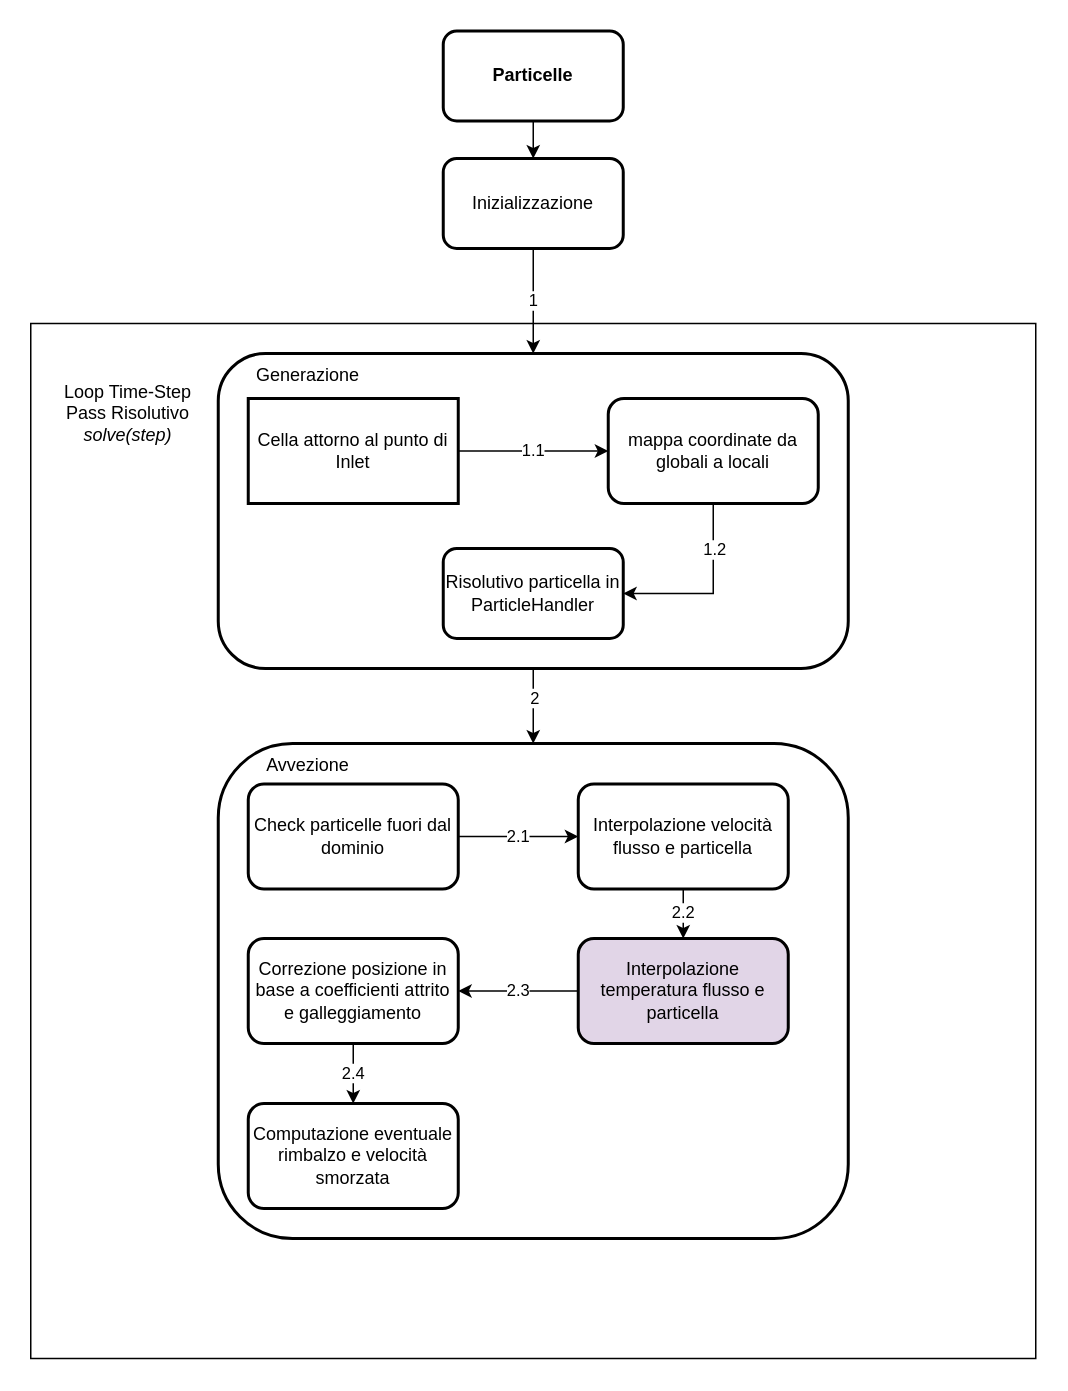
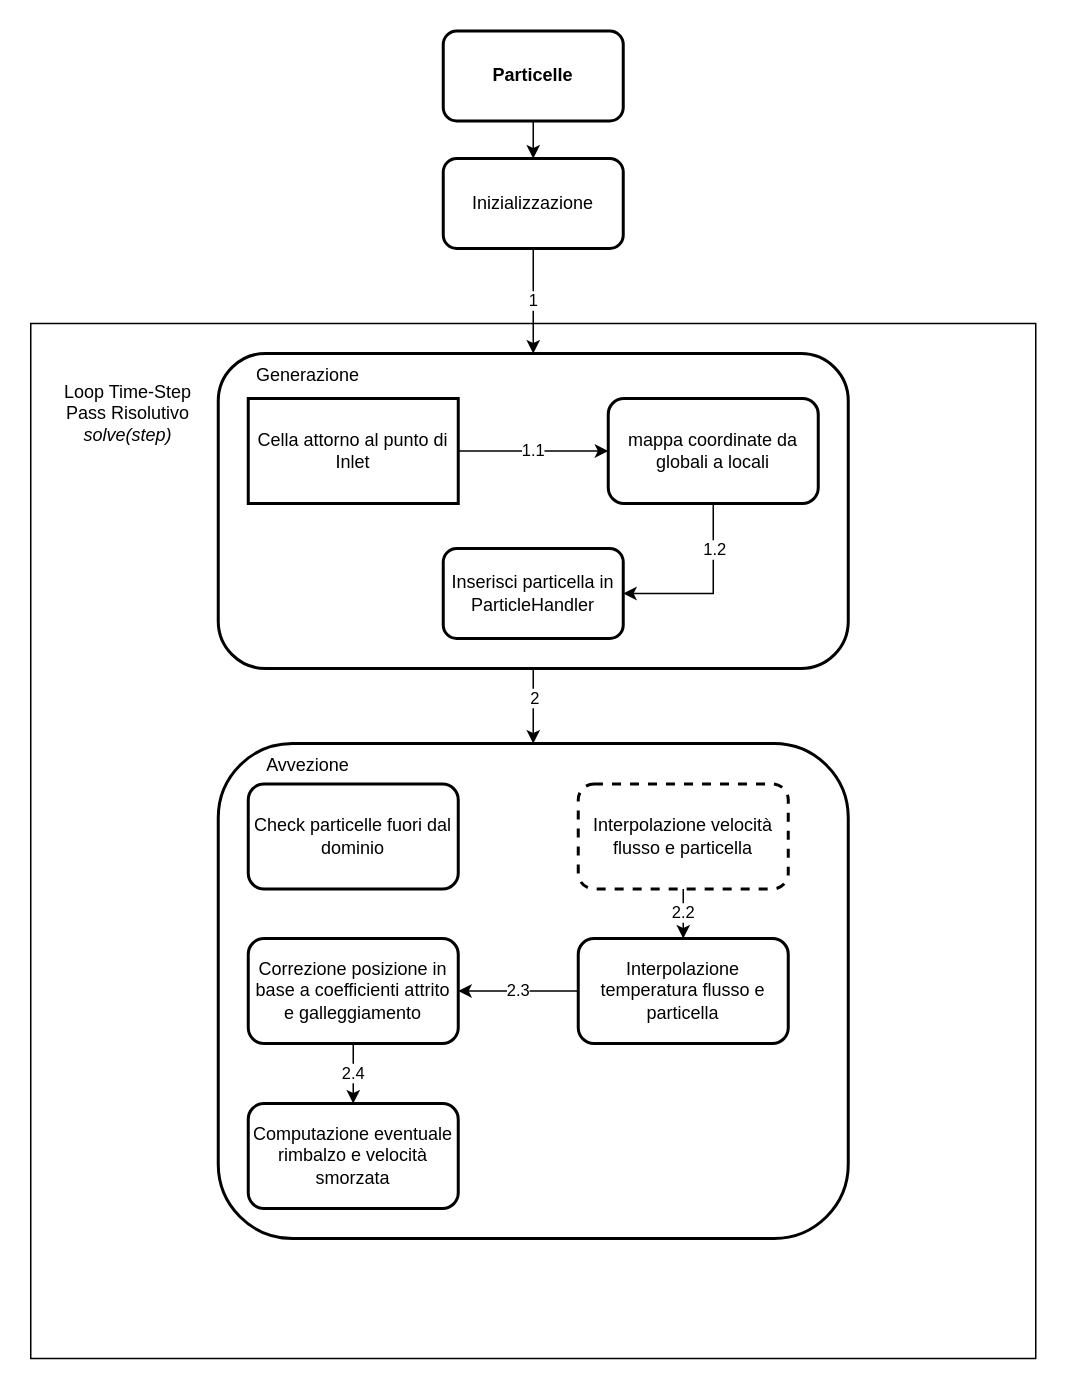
node "Risolutivo particella in ParticleHandler": label "Risolutivo particella in ParticleHandler" -> "Inserisci particella in ParticleHandler"
edge "Check particelle fuori dal dominio" -> "Interpolazione velocità flusso e particella": removed, label "2.1"
node "Interpolazione velocità flusso e particella": style solid -> dashed
node "Interpolazione temperatura flusso e particella": fillcolor #e1d5e7 -> #ffffff
